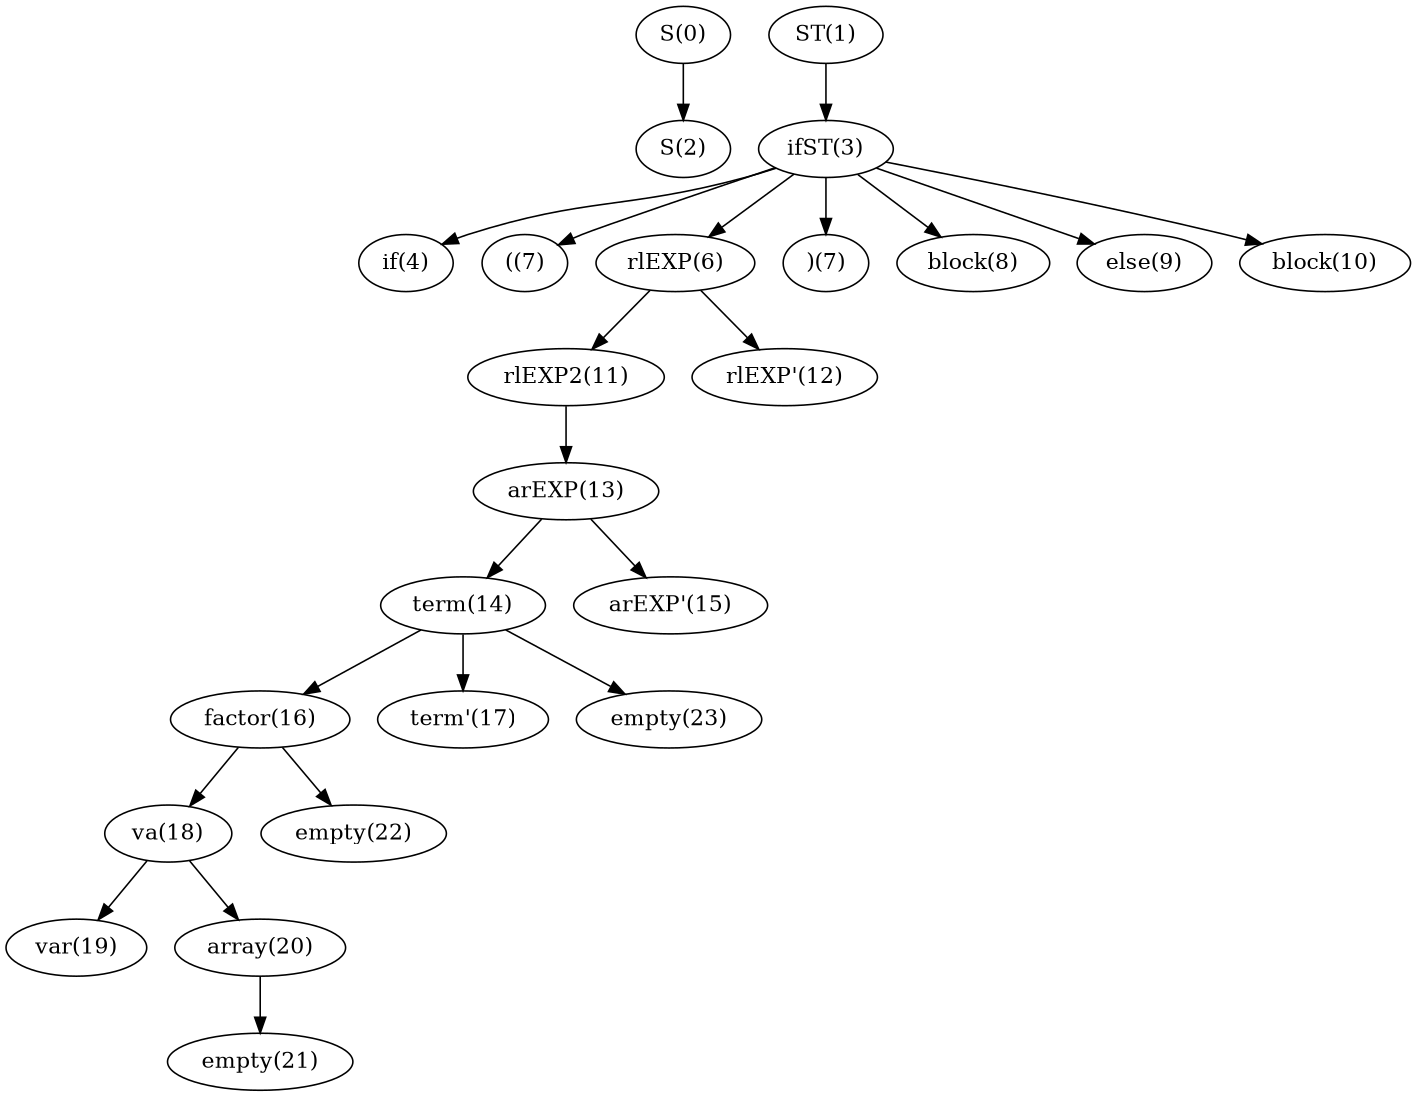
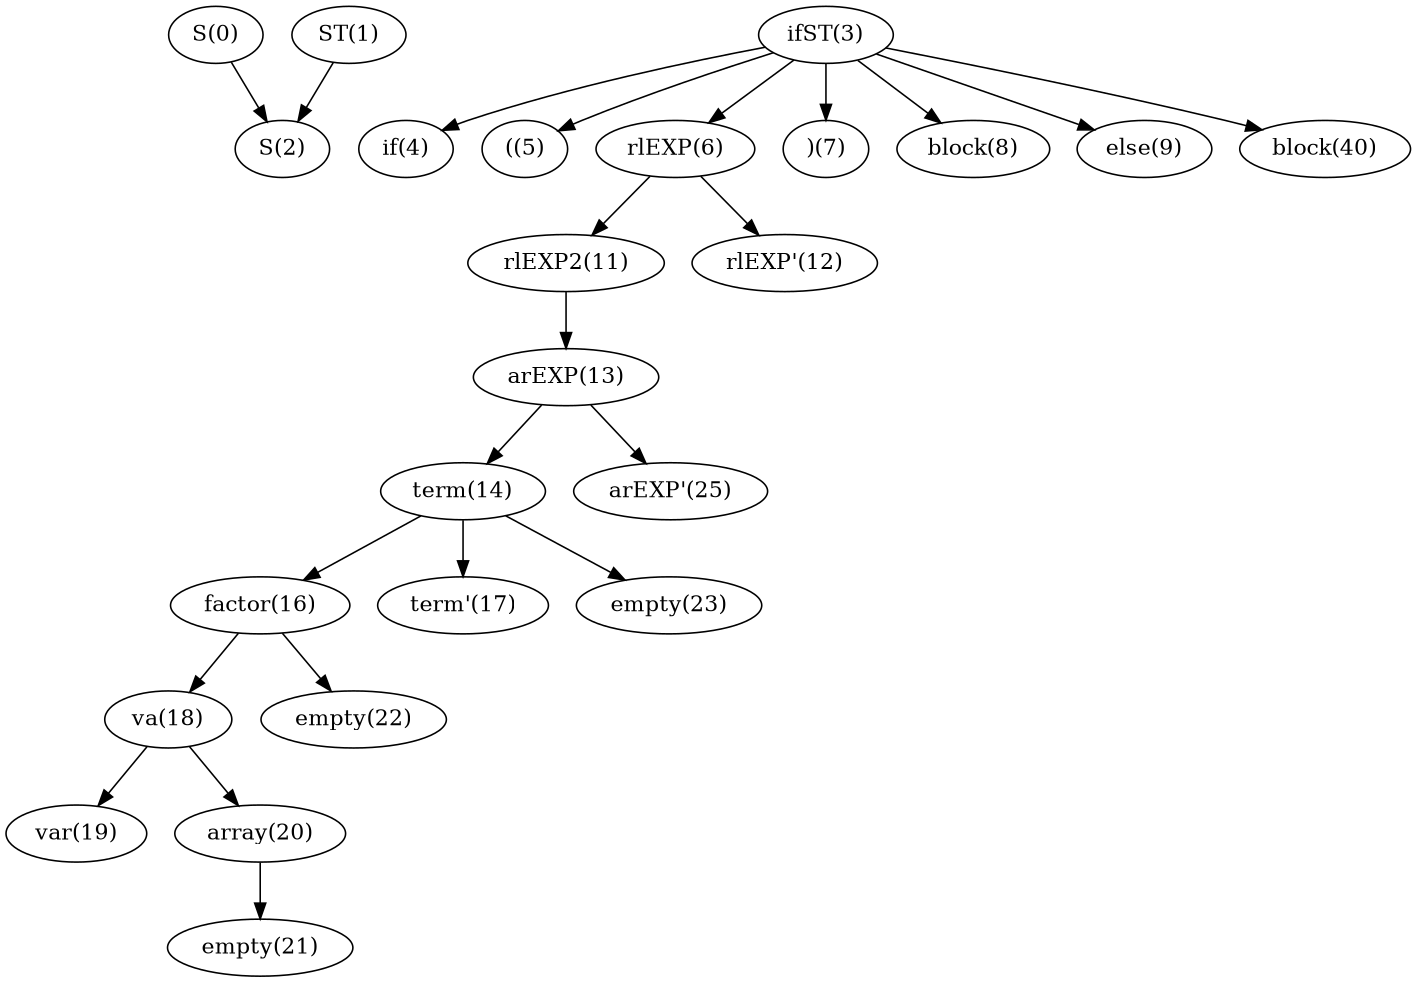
edge "ST(1)" -> "ifST(3)": now "ST(1)" -> "S(2)"
node "((7)": label "((7)" -> "((5)"
node "block(10)": label "block(10)" -> "block(40)"
node "arEXP'(15)": label "arEXP'(15)" -> "arEXP'(25)"
